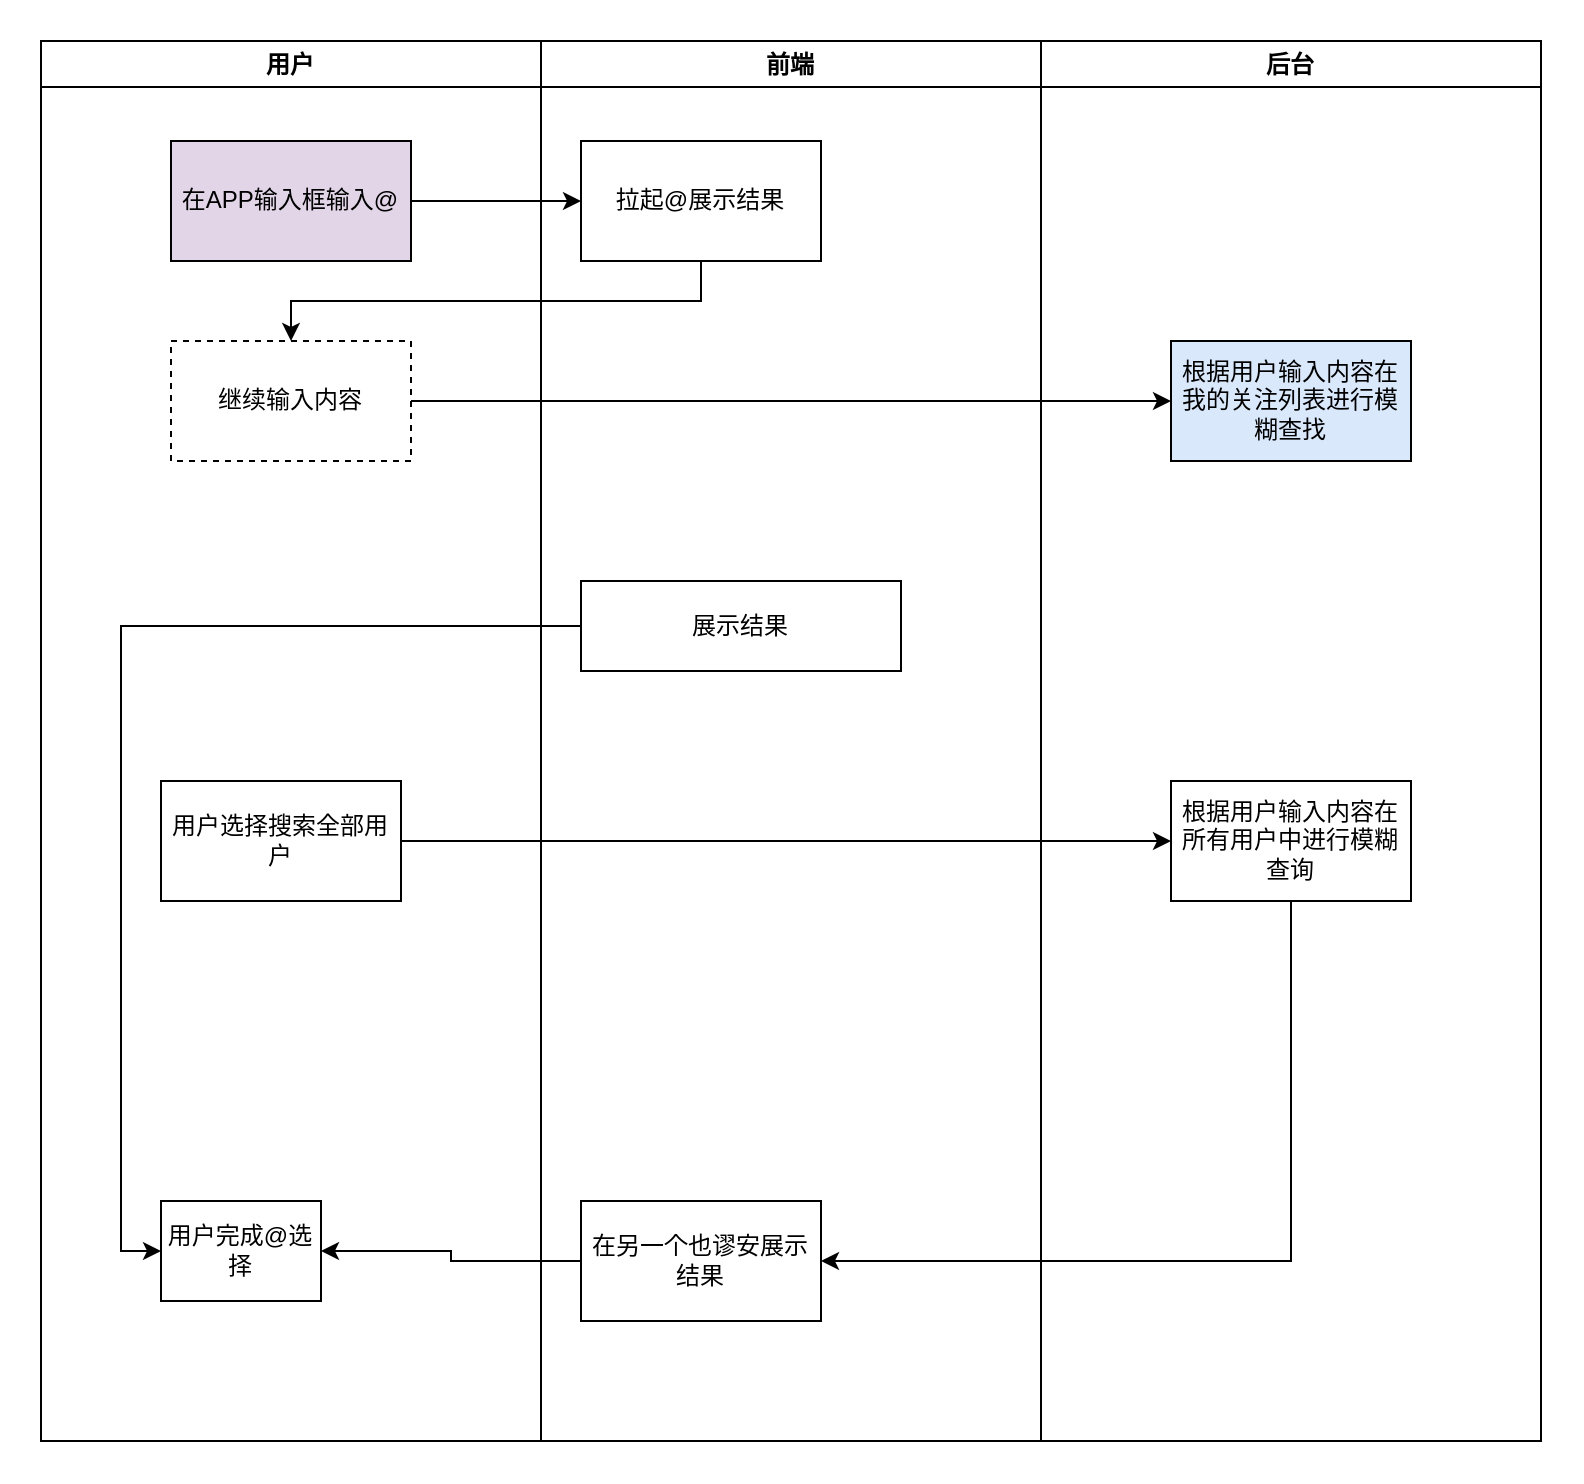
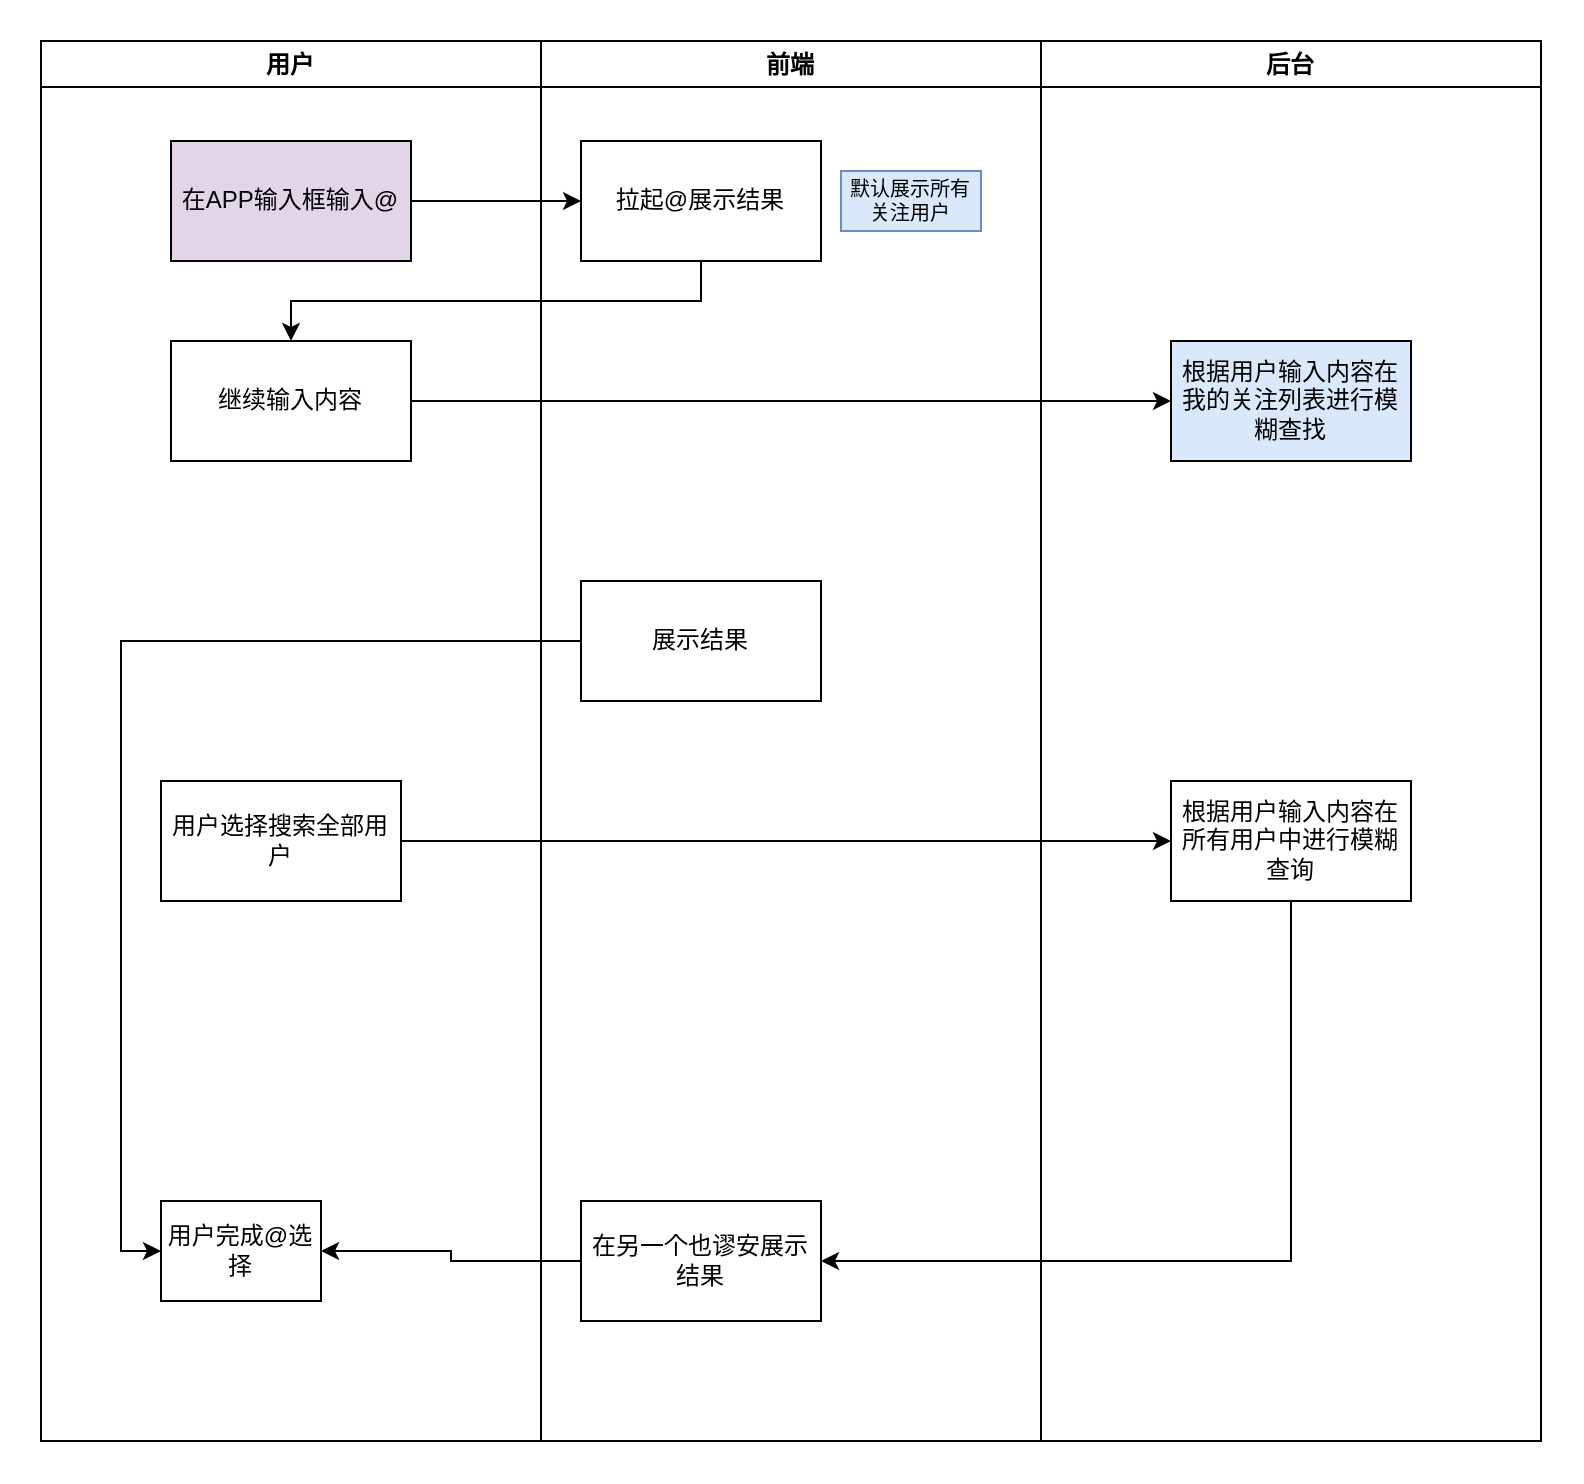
node "默认展示所有关注用户": added
node "继续输入内容": style dashed -> solid
node "展示结果": size 320x90 -> 240x120
